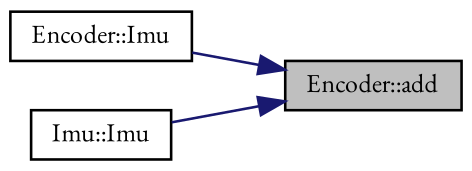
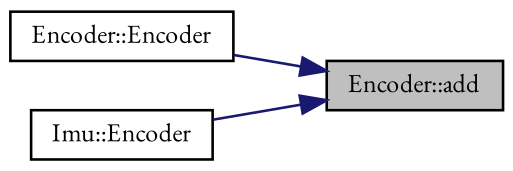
node "Encoder::Imu": label "Encoder::Imu" -> "Encoder::Encoder"
node "Imu::Imu": label "Imu::Imu" -> "Imu::Encoder"
